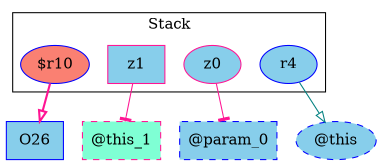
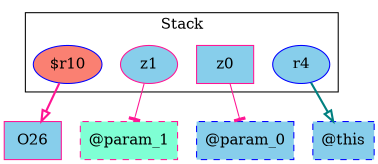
node "z1": shape box -> ellipse
node "z0": shape ellipse -> box
edge "r4" -> "@this": style solid -> bold
node "O26": color blue -> deeppink
node "@this_1": label "@this_1" -> "@param_1"
node "@this": shape ellipse -> box
